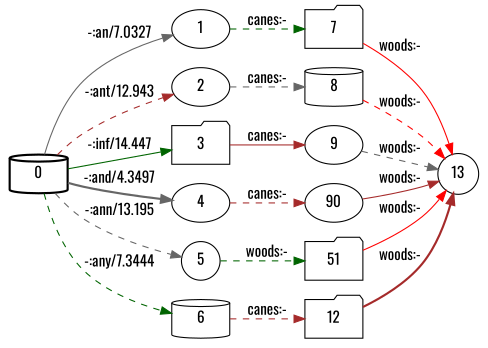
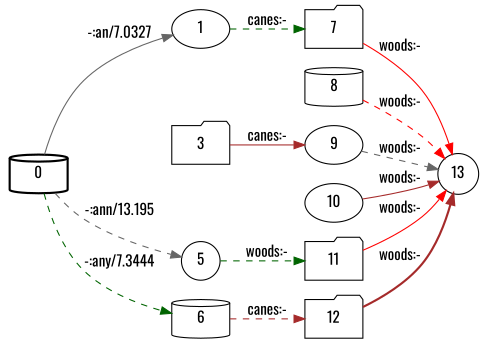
node "2": removed
edge "0" -> "3": removed, label "-:inf/14.447"
node "4": removed
node "90": label "90" -> "10"
node "51": label "51" -> "11"
